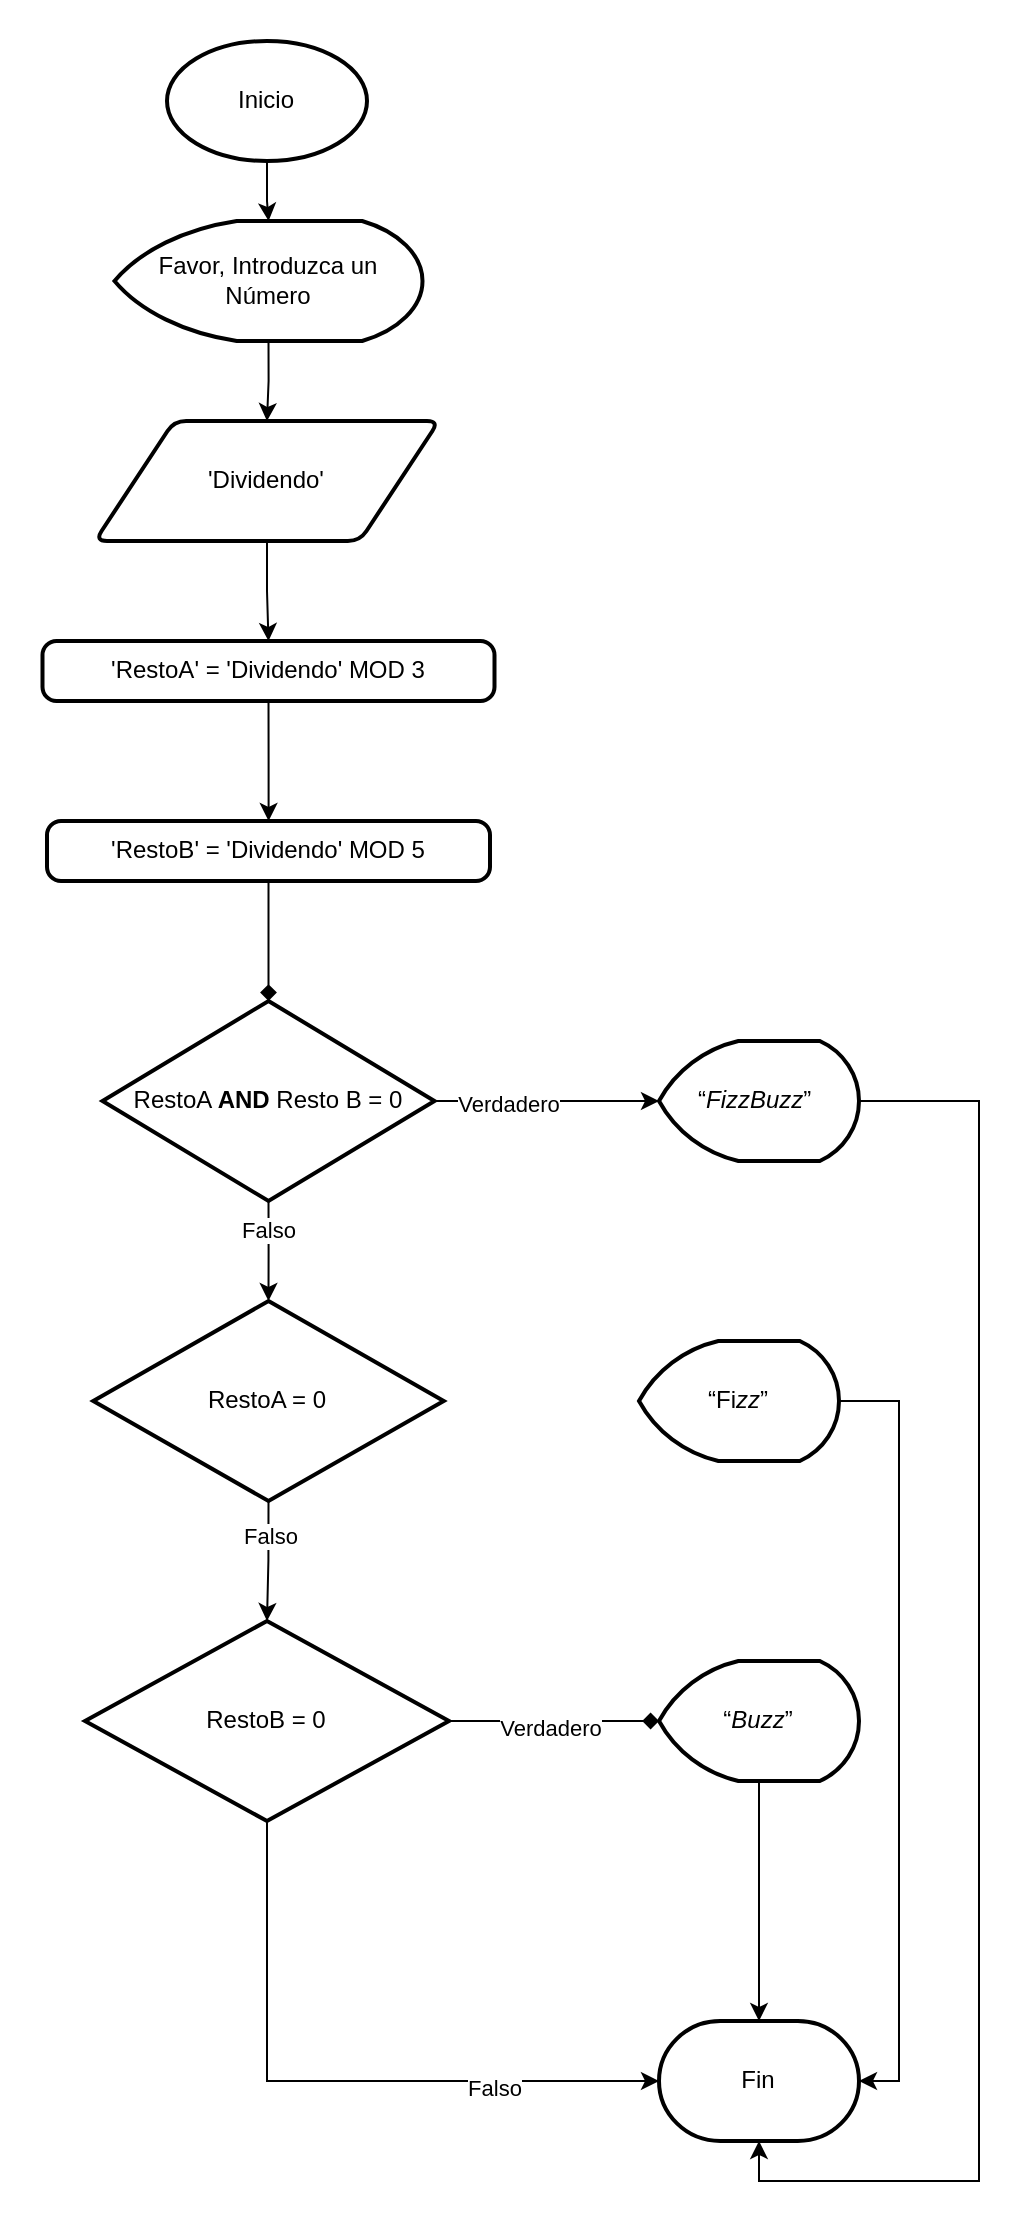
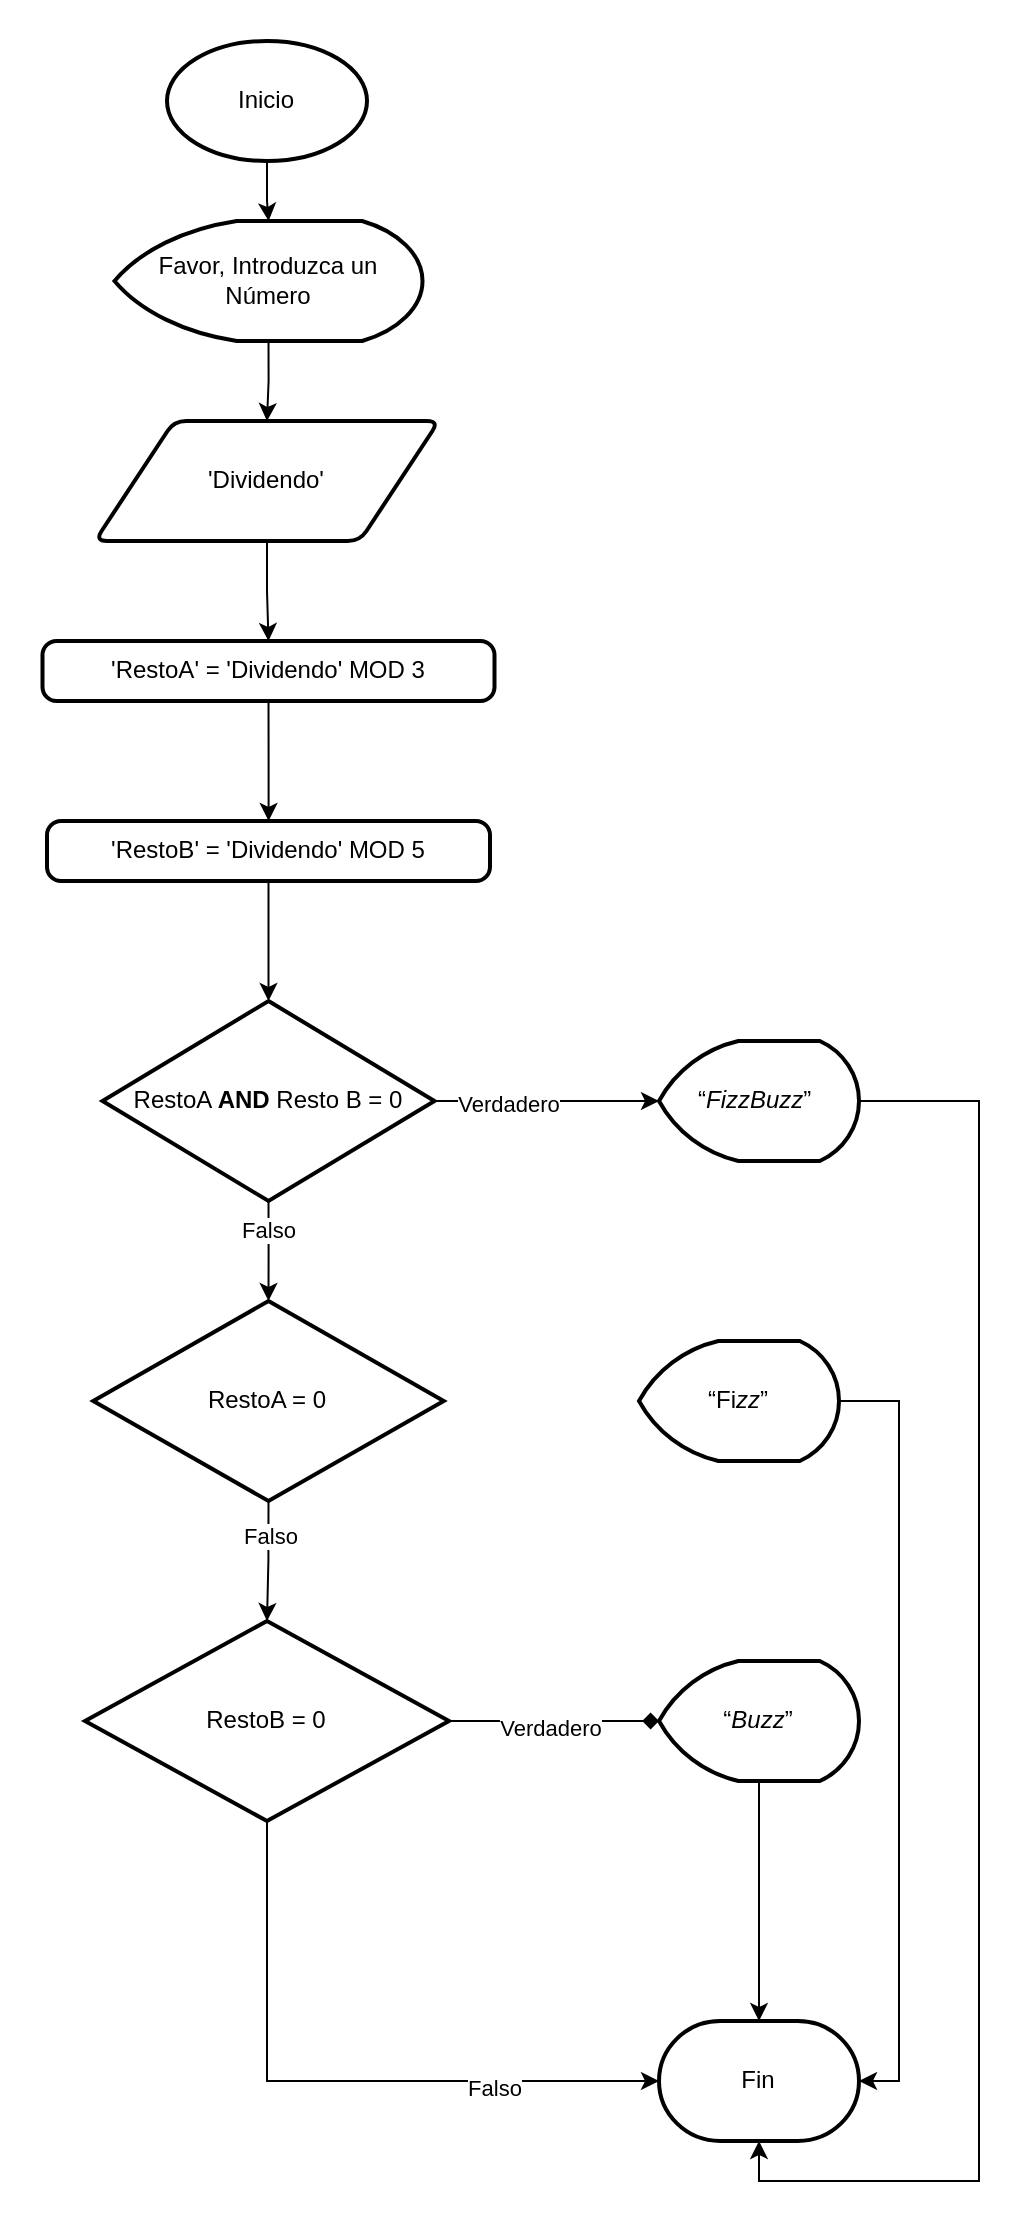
edge "'RestoB' = 'Dividendo' MOD 5" -> "RestoA AND Resto B = 0": arrowhead diamond -> classic
